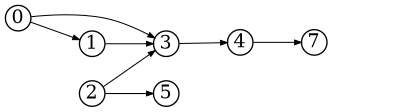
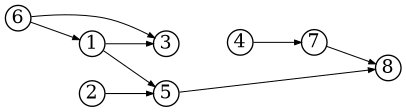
node "0": label "0" -> "6"
edge "3" -> "4": removed
edge "1" -> "5": added
node "8": added
edge "2" -> "3": removed
